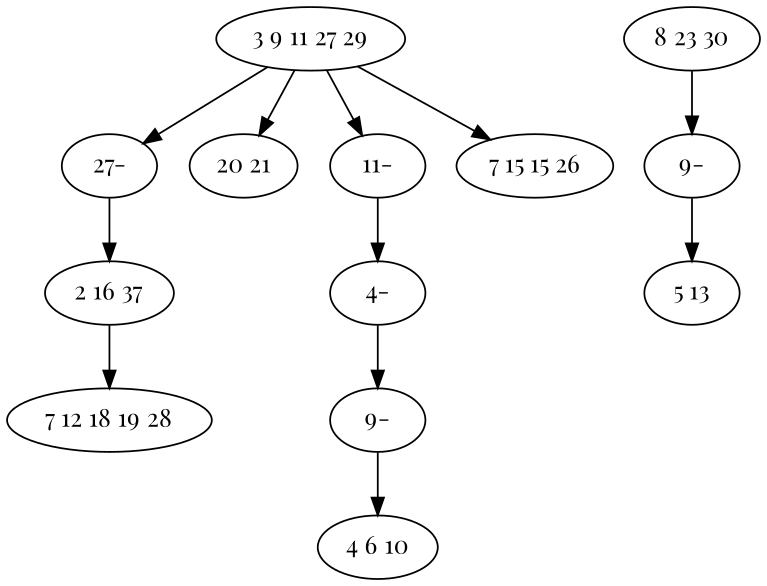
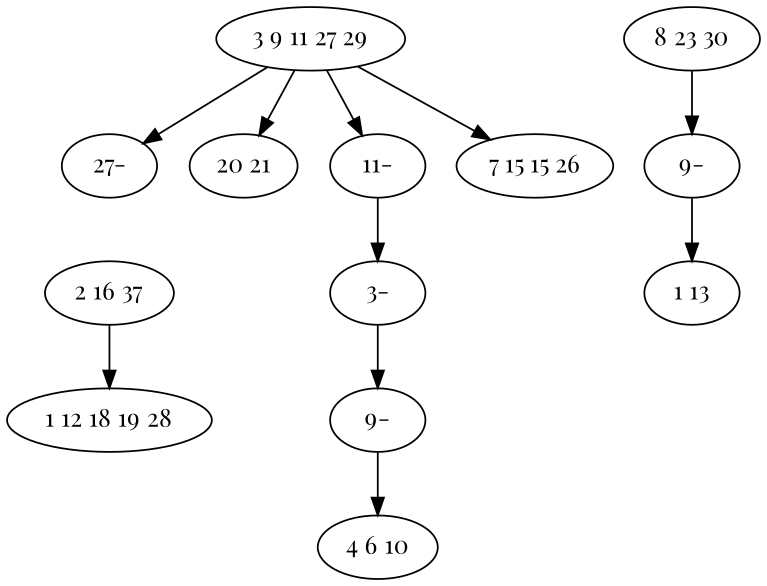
edge "27-" -> "2 16 37": removed
node "4-": label "4-" -> "3-"
node "5 13": label "5 13" -> "1 13"
node "7 12 18 19 28": label "7 12 18 19 28" -> "1 12 18 19 28"
